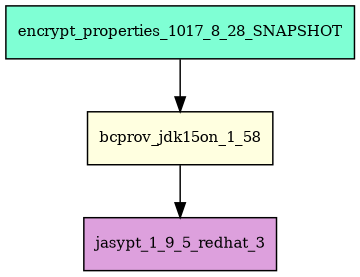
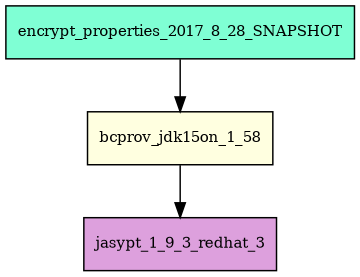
node "encrypt_properties_1017_8_28_SNAPSHOT": label "encrypt_properties_1017_8_28_SNAPSHOT" -> "encrypt_properties_2017_8_28_SNAPSHOT"
node "jasypt_1_9_5_redhat_3": label "jasypt_1_9_5_redhat_3" -> "jasypt_1_9_3_redhat_3"
